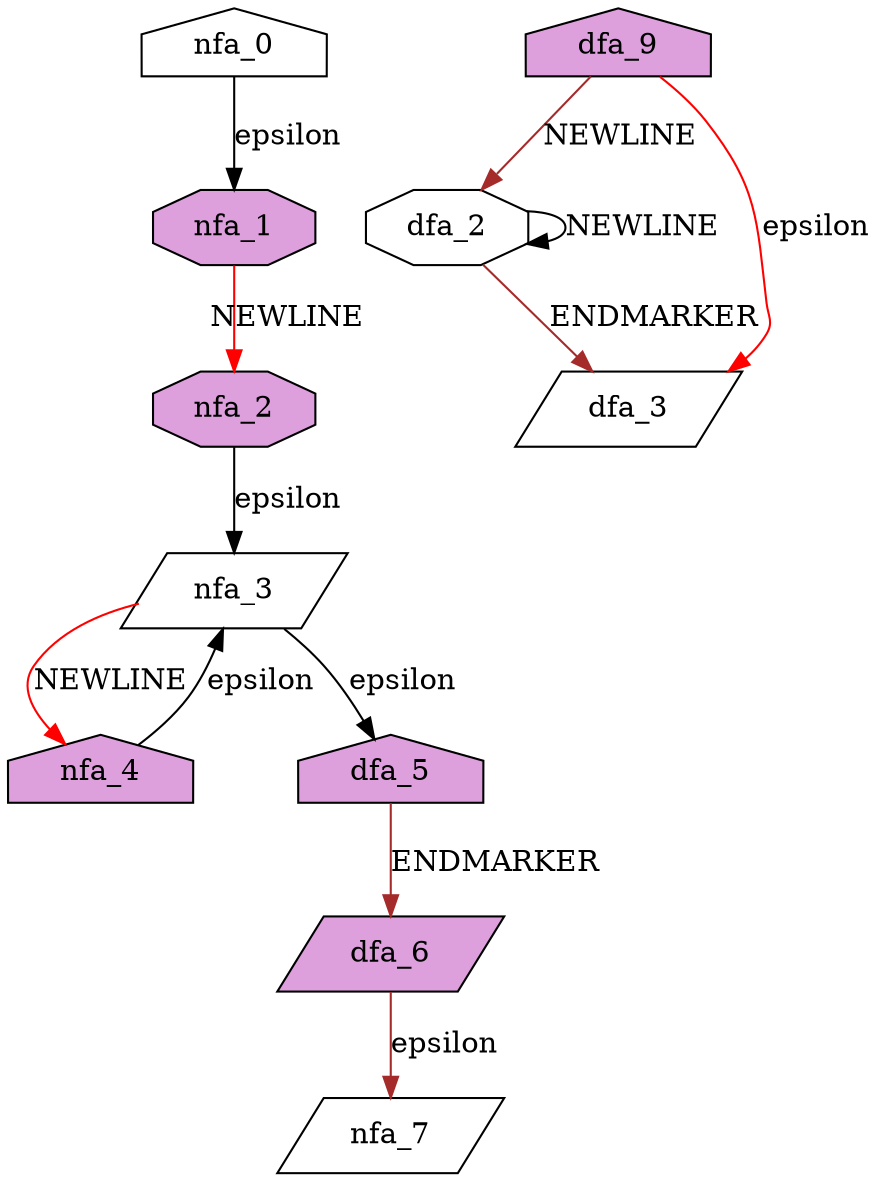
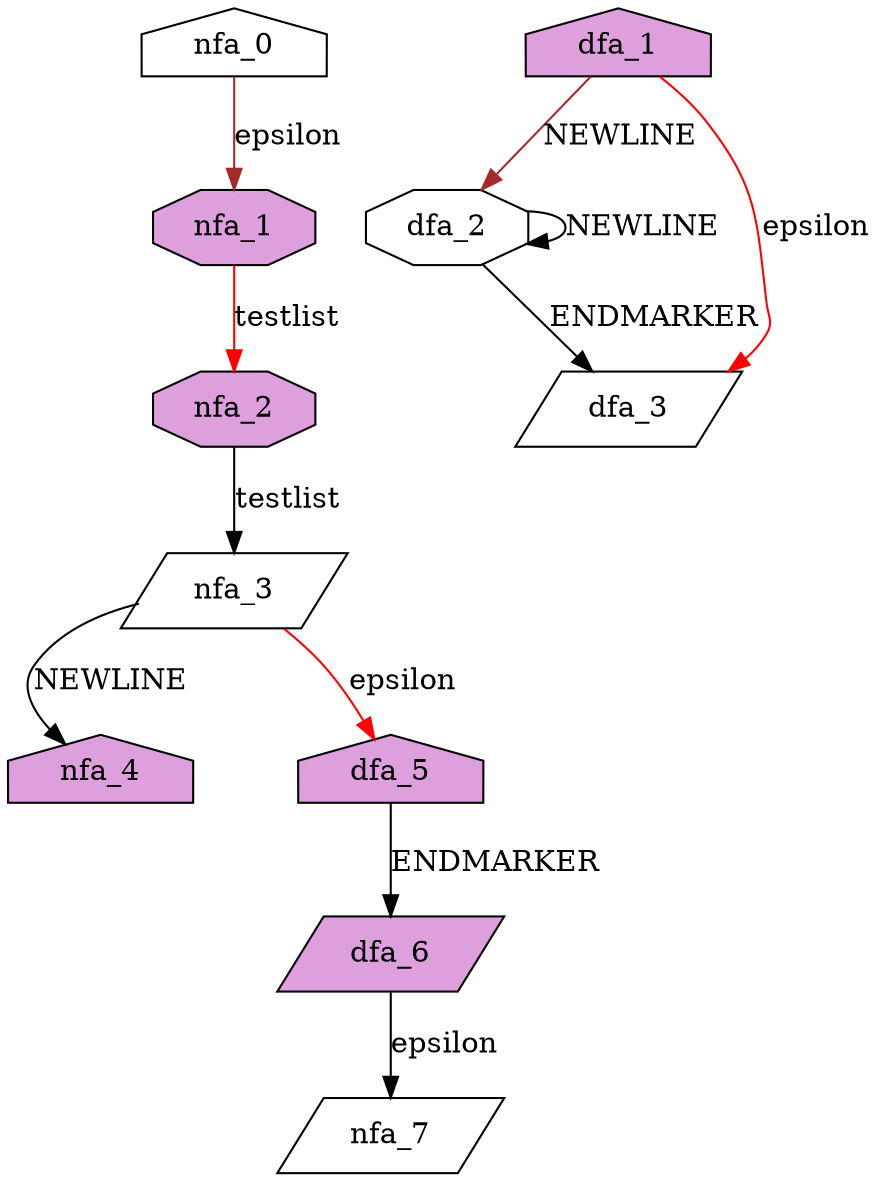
node "dfa_9": label "dfa_9" -> "dfa_1"
edge "nfa_0" -> "nfa_1": color black -> brown
edge "dfa_2" -> "dfa_3": color brown -> black
edge "nfa_1" -> "nfa_2": label "NEWLINE" -> "testlist"
edge "nfa_2" -> "nfa_3": label "epsilon" -> "testlist"
edge "nfa_3" -> "nfa_4": color red -> black
edge "nfa_3" -> "dfa_5": color black -> red
edge "nfa_4" -> "nfa_3": removed, label "epsilon"
edge "dfa_5" -> "dfa_6": color brown -> black
edge "dfa_6" -> "nfa_7": color brown -> black
